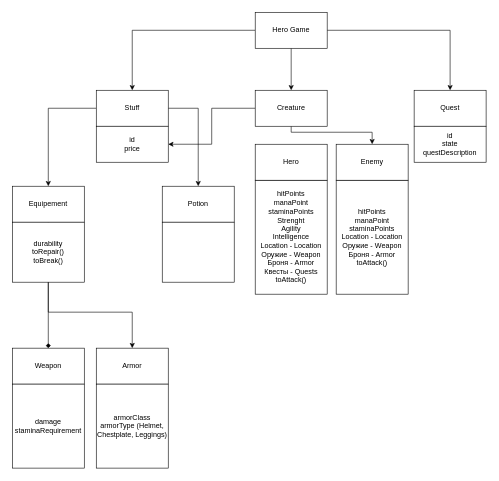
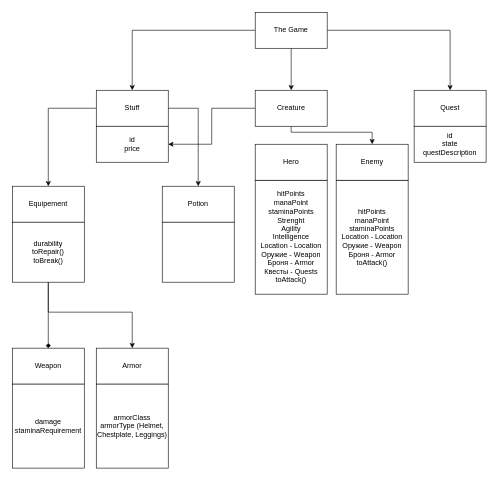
node "Hero Game": label "Hero Game" -> "The Game"
